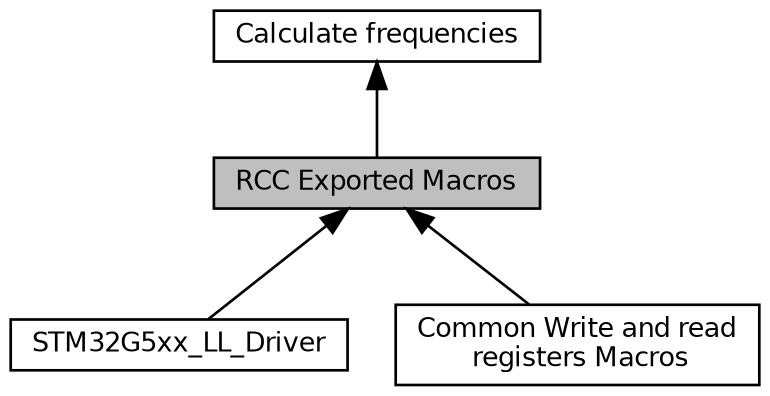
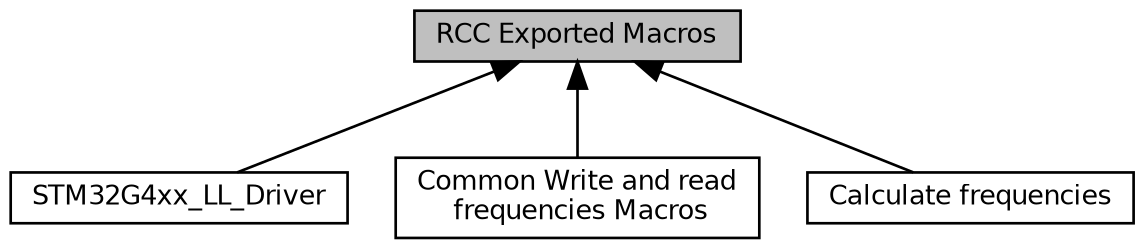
edge "RCC Exported Macros" -> "Calculate frequencies": reversed
node "STM32G5xx_LL_Driver": label "STM32G5xx_LL_Driver" -> "STM32G4xx_LL_Driver"
node "Common Write and read registers Macros": label "Common Write and read registers Macros" -> "Common Write and read frequencies Macros"
